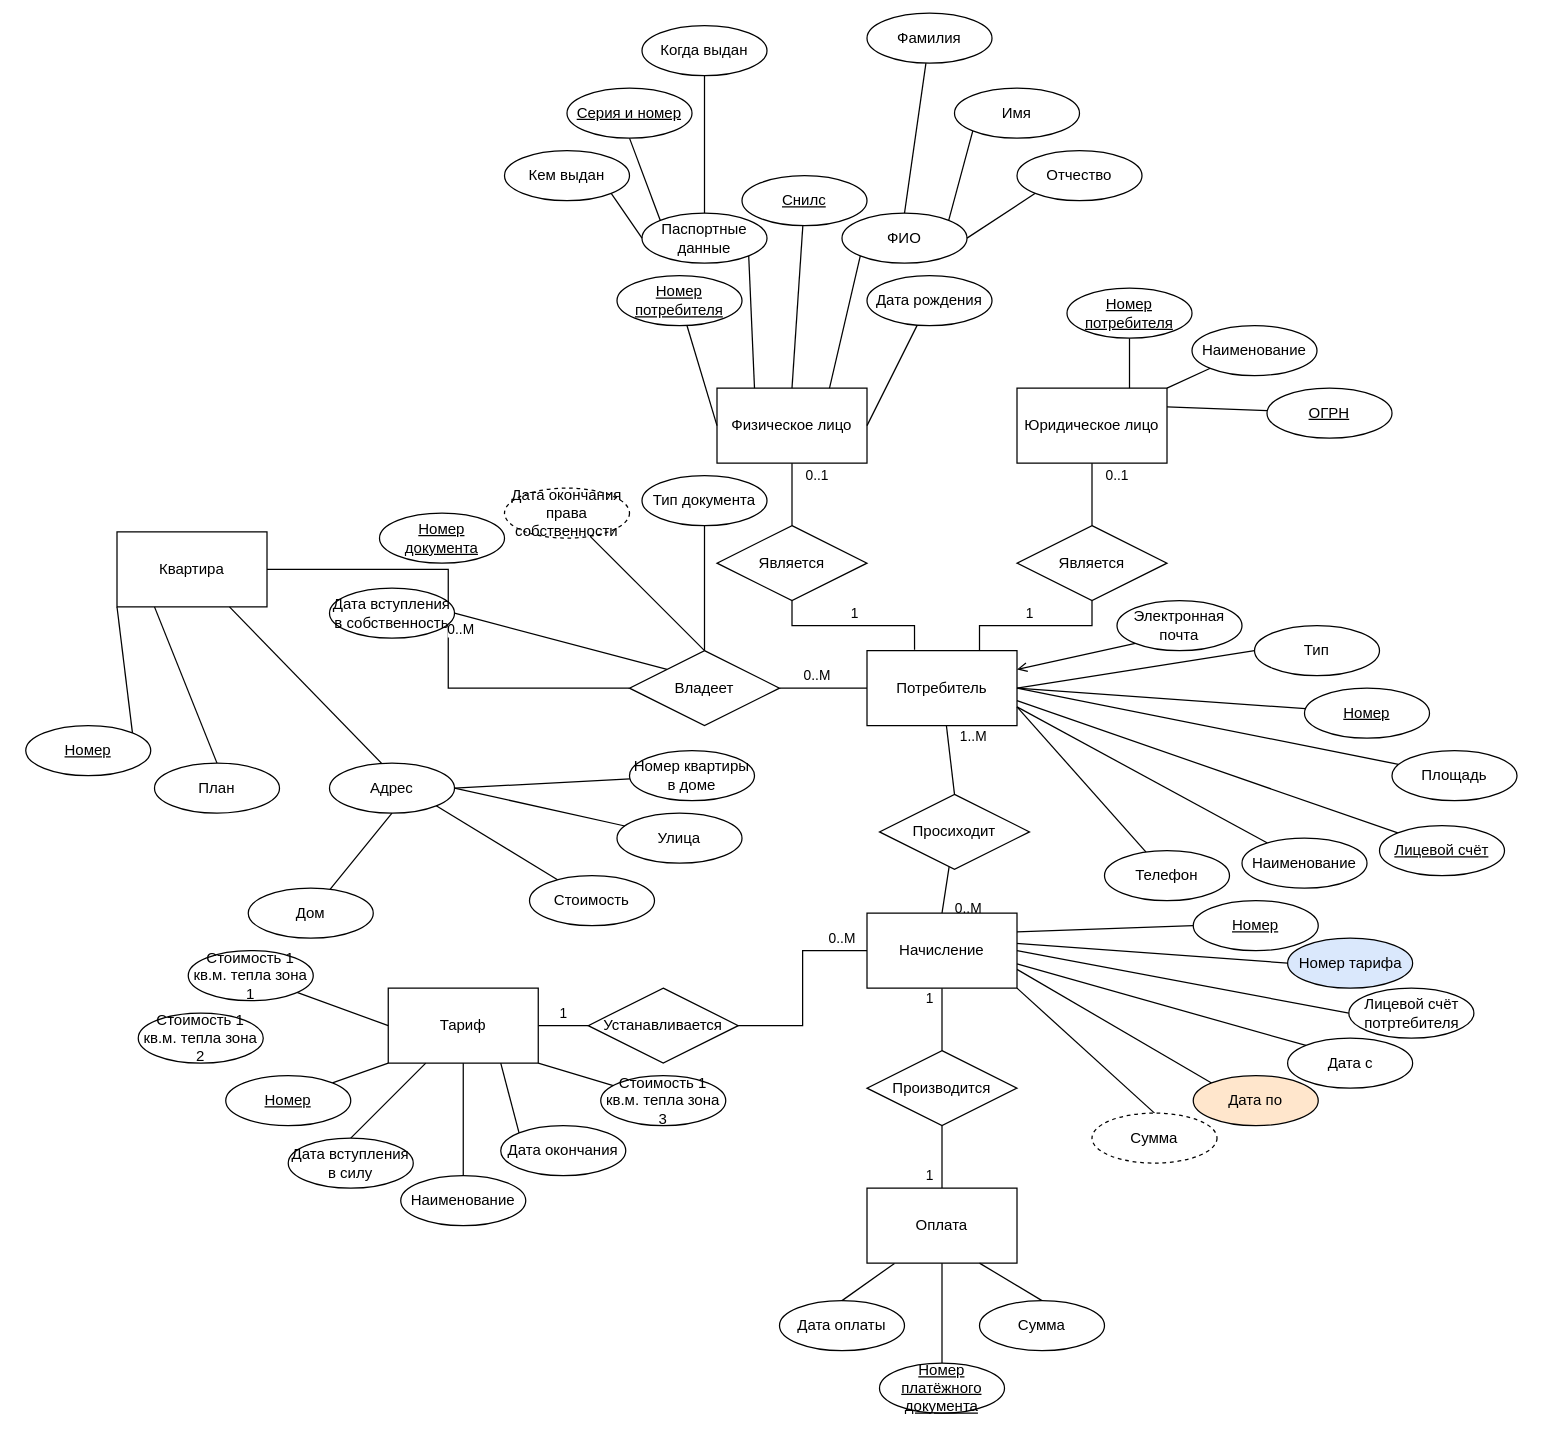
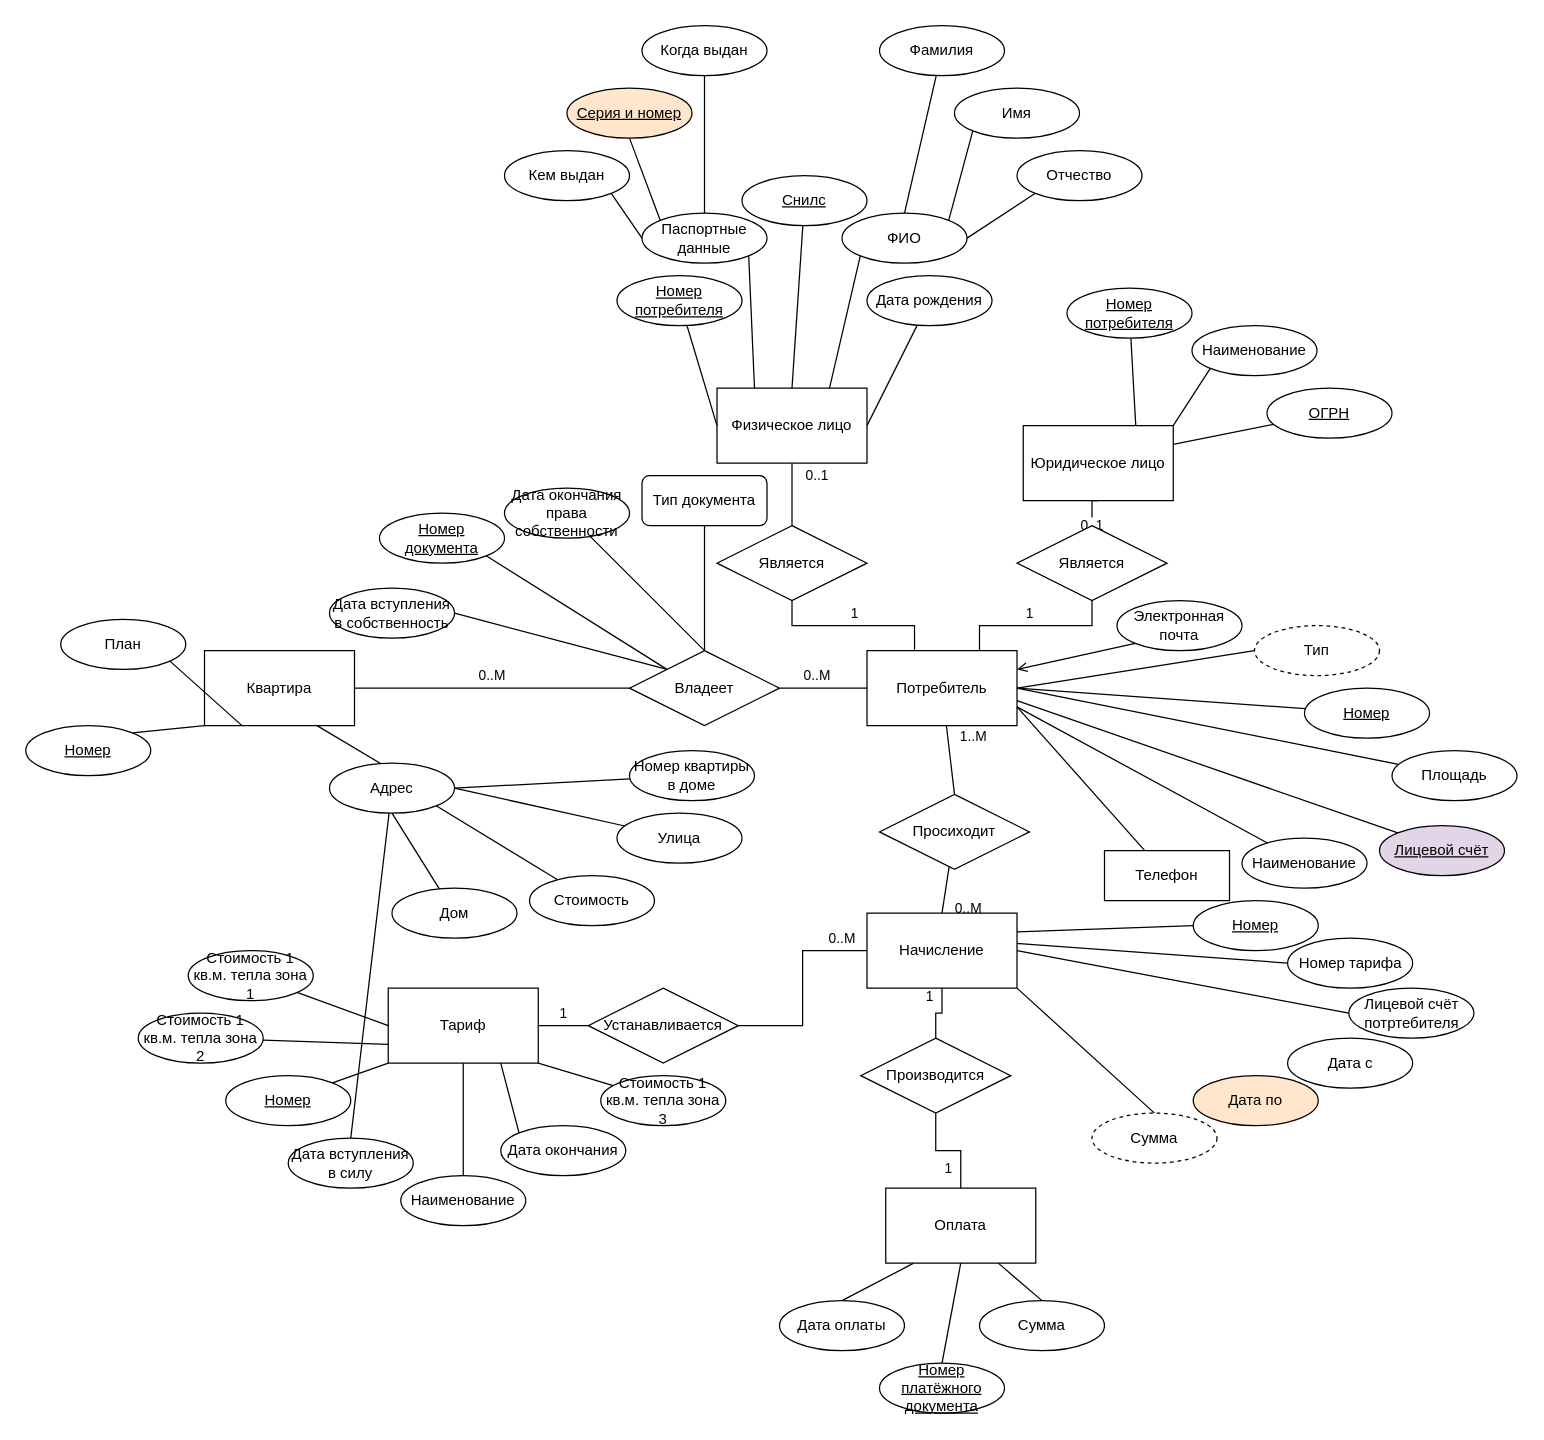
node "Фамилия": moved (929, 38) -> (942, 51)
node "Серия и номер": fillcolor #ffffff -> #ffe6cc
node "Юридическое лицо": moved (1092, 426) -> (1098, 463)
node "Тип документа": shape ellipse -> rounded rectangle
node "Дата окончания права собственности": style dashed -> solid
node "Квартира": moved (192, 569) -> (279, 688)
edge "Номер документа" -- "Владеет": added
node "Тип": style solid -> dashed
node "План": moved (217, 788) -> (123, 644)
node "Лицевой счёт": fillcolor #ffffff -> #e1d5e7
node "Телефон": shape ellipse -> rectangle
node "Дом": moved (311, 913) -> (454, 913)
node "Номер тарифа": fillcolor #dae8fc -> #ffffff
edge "Начисление" -- "Дата с": removed
edge "Начисление" -- "Дата по": removed
edge "Тариф" -- "Стоимость 1 кв.м. тепла зона 2": added
node "Производится": moved (942, 1088) -> (936, 1076)
edge "Тариф" -- "Дата вступления в силу": now "Адрес" -- "Дата вступления в силу"
node "Оплата": moved (942, 1226) -> (961, 1226)
